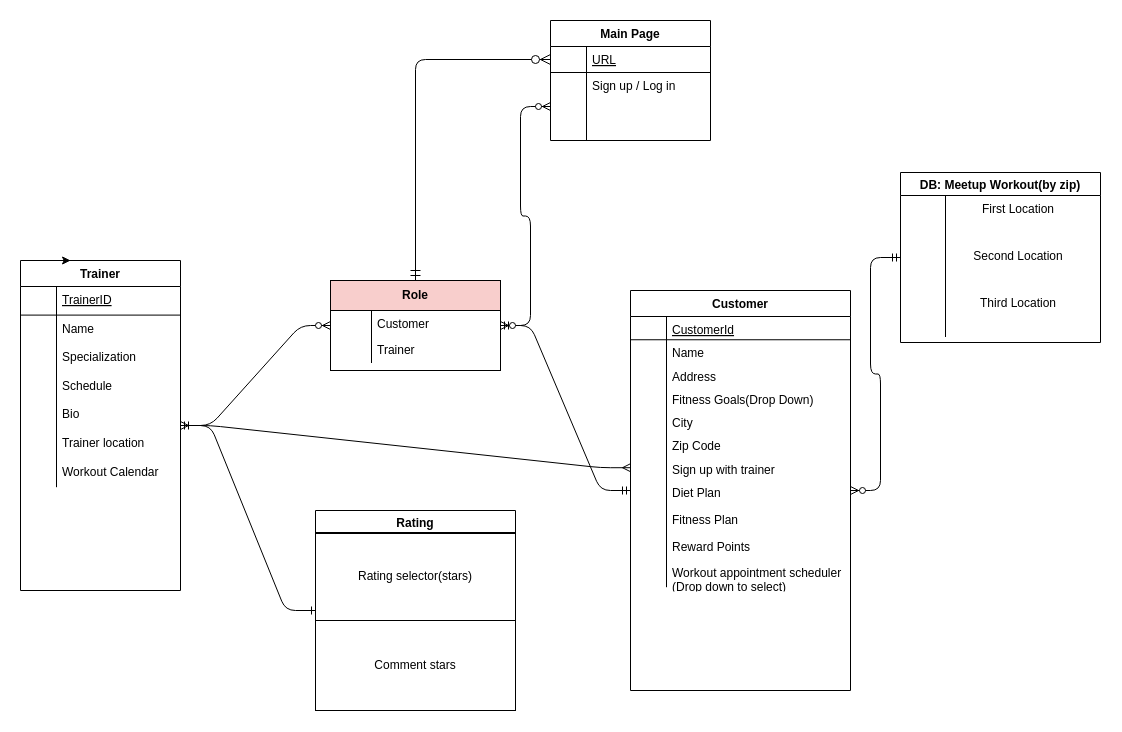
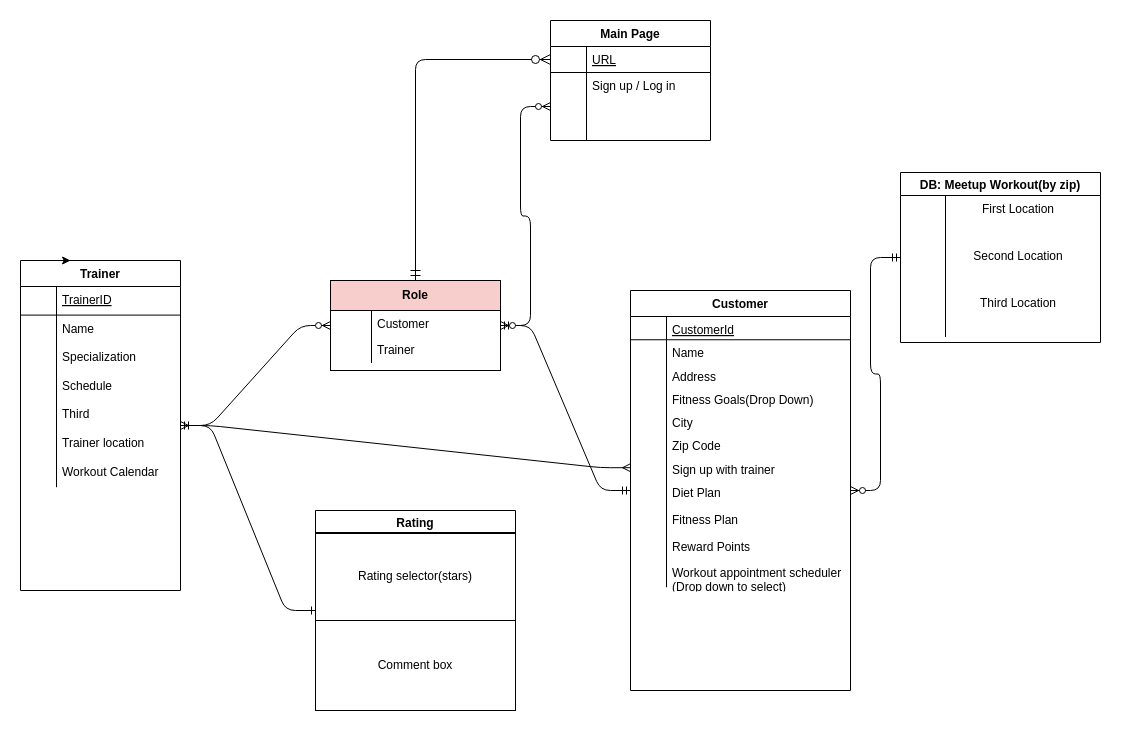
node "Bio": label "Bio" -> "Third"
node "Comment stars": label "Comment stars" -> "Comment box"
